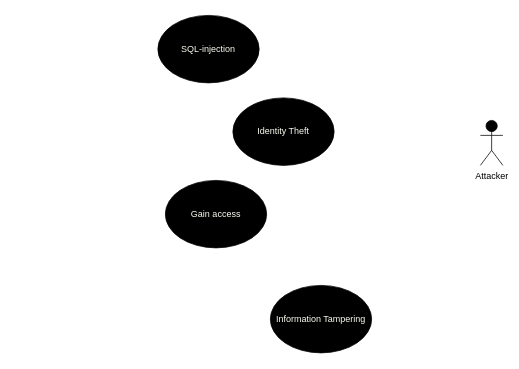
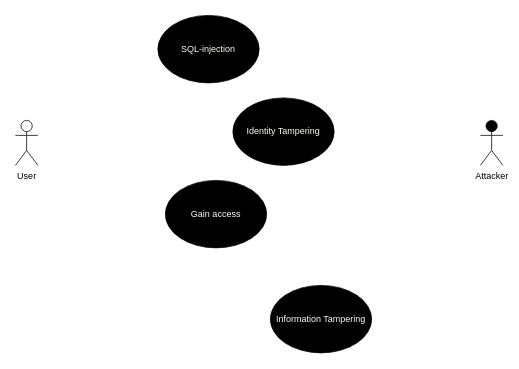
node "Identity Theft": label "Identity Theft" -> "Identity Tampering"
node "User": added
